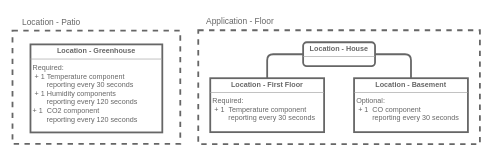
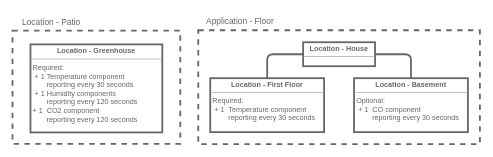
node "Location - House": shape rounded rectangle -> rectangle
